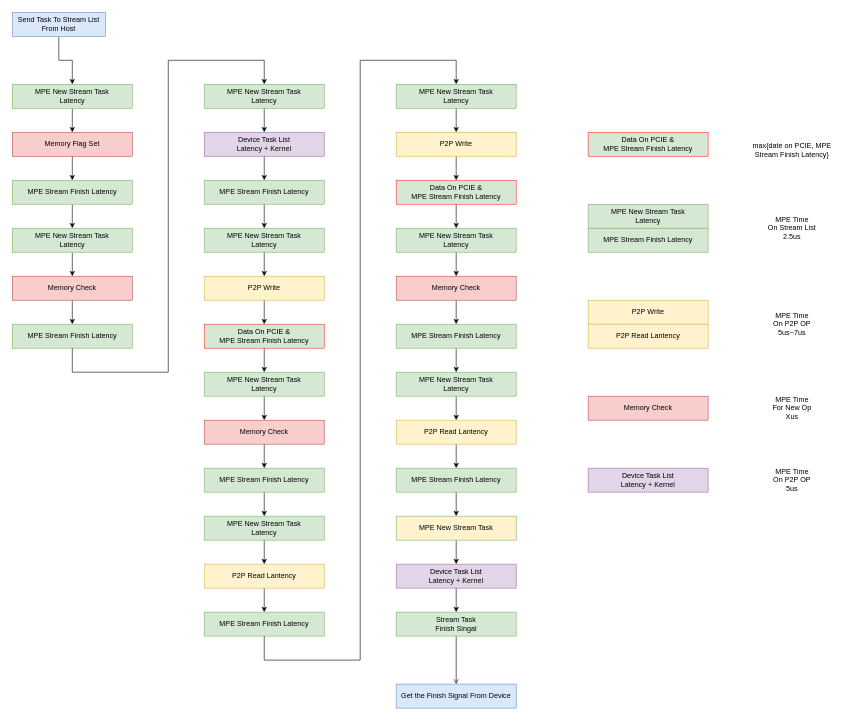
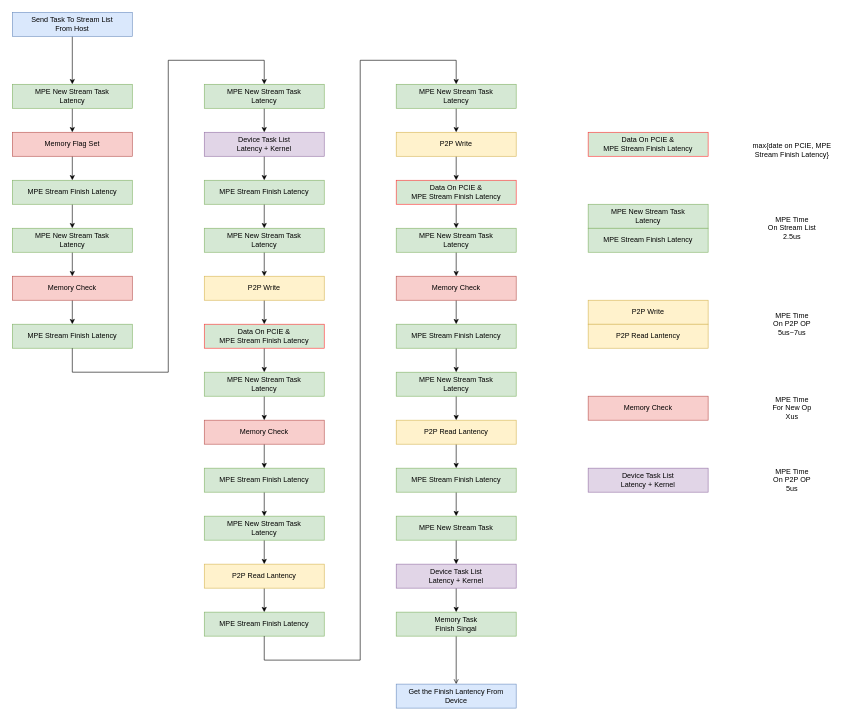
node "Send Task To Stream List From Host": size 93x24 -> 120x24
node "MPE New Stream Task": fillcolor #fff2cc -> #d5e8d4
node "Stream Task Finish Singal": label "Stream Task Finish Singal" -> "Memory Task Finish Singal"
node "Get the Finish Signal From Device": label "Get the Finish Signal From Device" -> "Get the Finish Lantency From Device"
